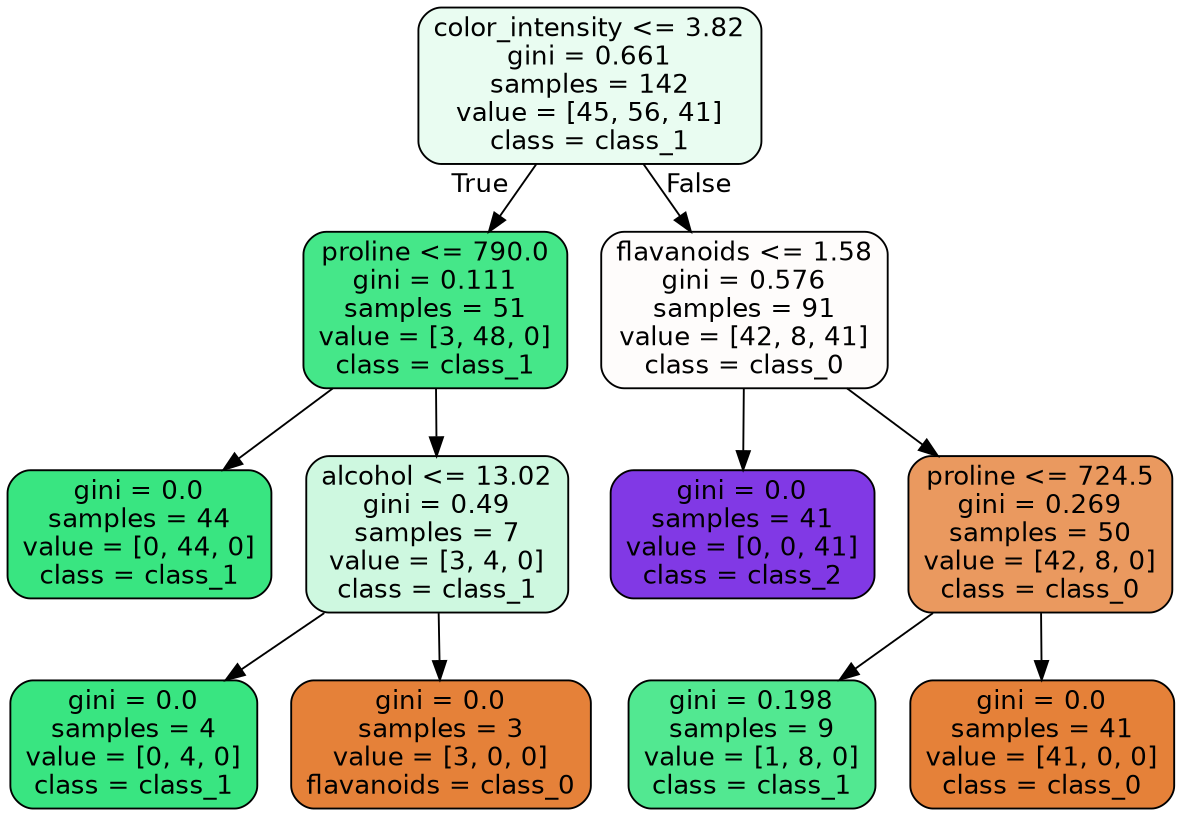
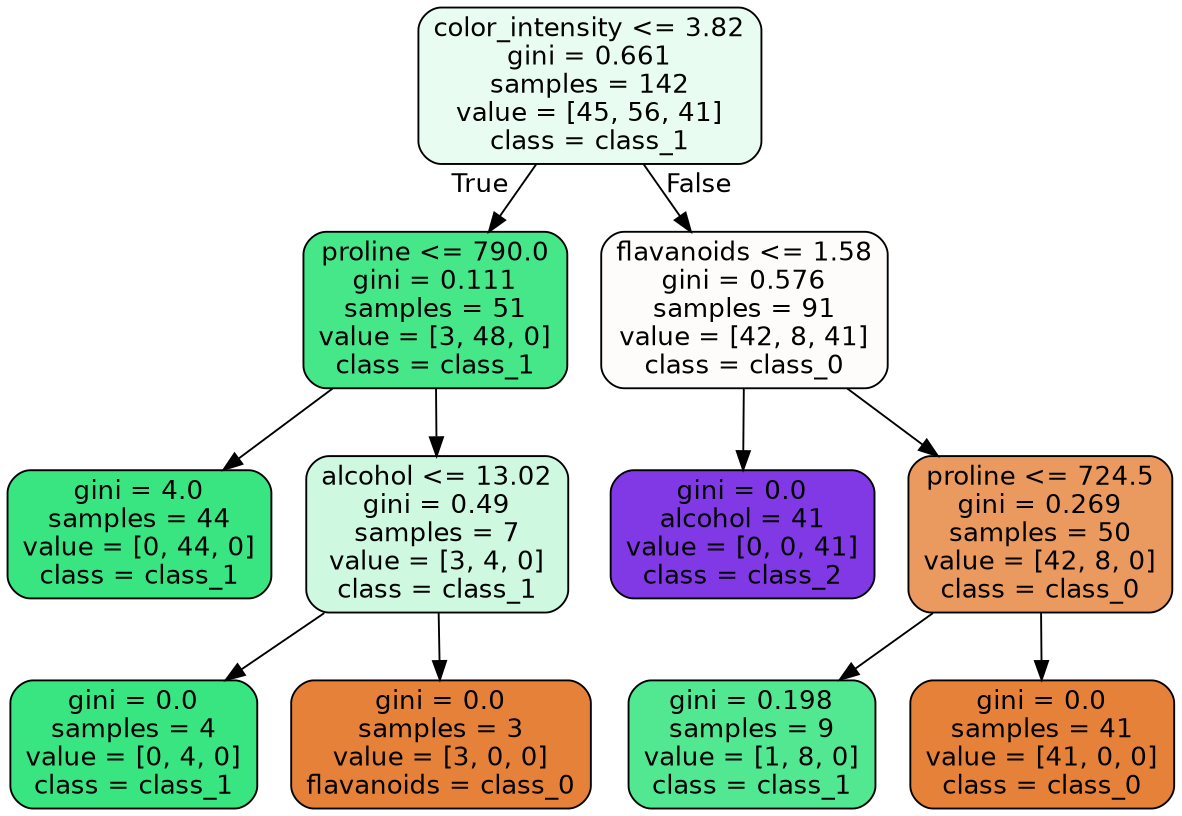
node "gini = 0.0 samples = 44 value = [0, 44, 0] class = class_1": label "gini = 0.0 samples = 44 value = [0, 44, 0] class = class_1" -> "gini = 4.0 samples = 44 value = [0, 44, 0] class = class_1"
node "gini = 0.0 samples = 41 value = [0, 0, 41] class = class_2": label "gini = 0.0 samples = 41 value = [0, 0, 41] class = class_2" -> "gini = 0.0 alcohol = 41 value = [0, 0, 41] class = class_2"
